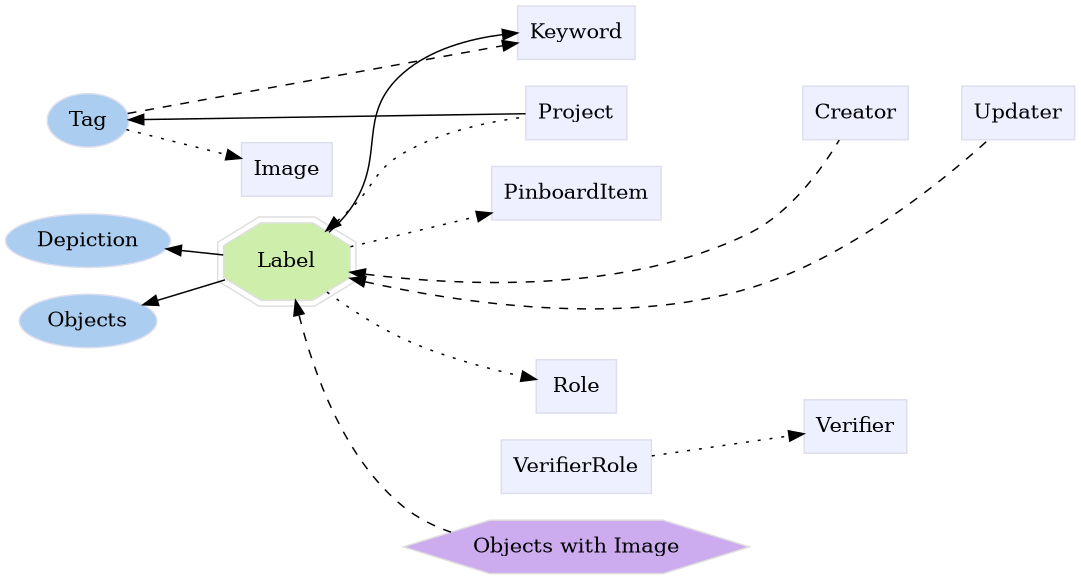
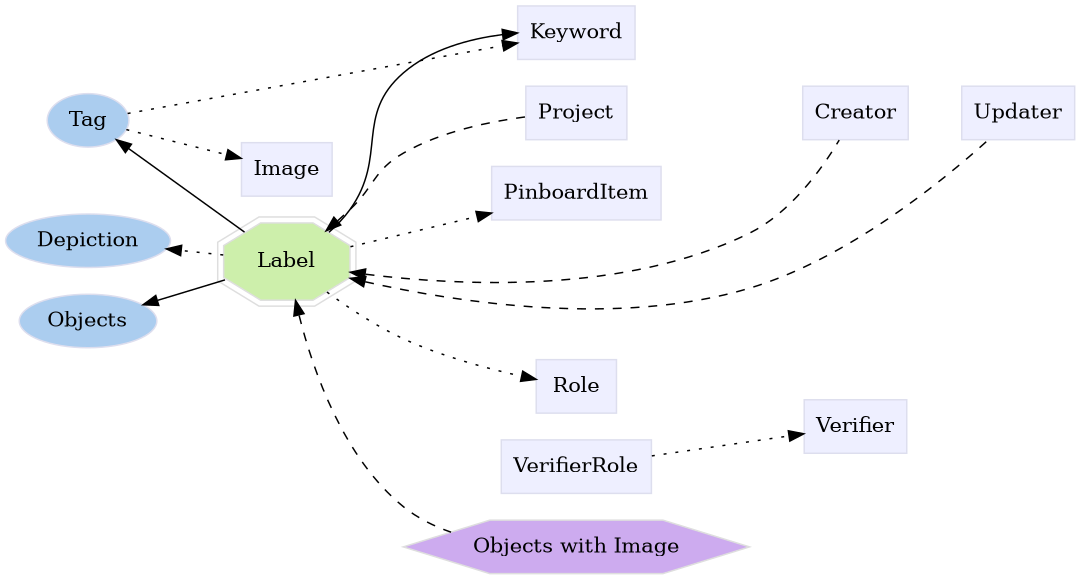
edge "Tag" -> "Keyword": style dashed -> dotted
edge "Project" -> "Tag": now "Label" -> "Tag"
edge "Project" -> "Label": style dotted -> dashed
edge "Label" -> "Depiction": style solid -> dotted
